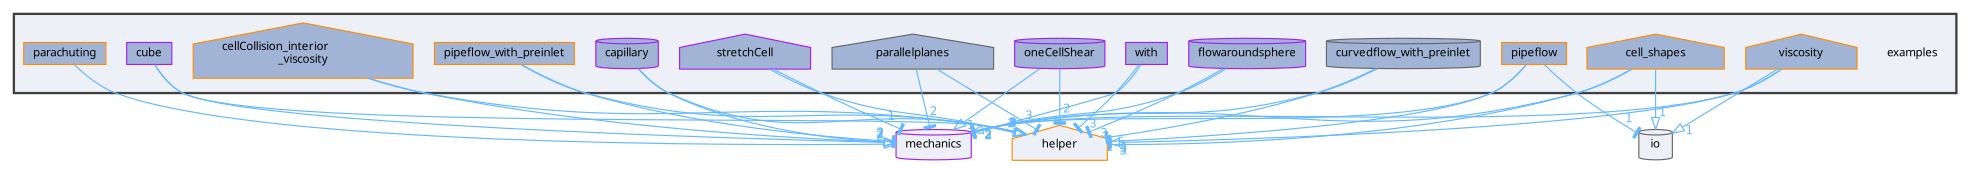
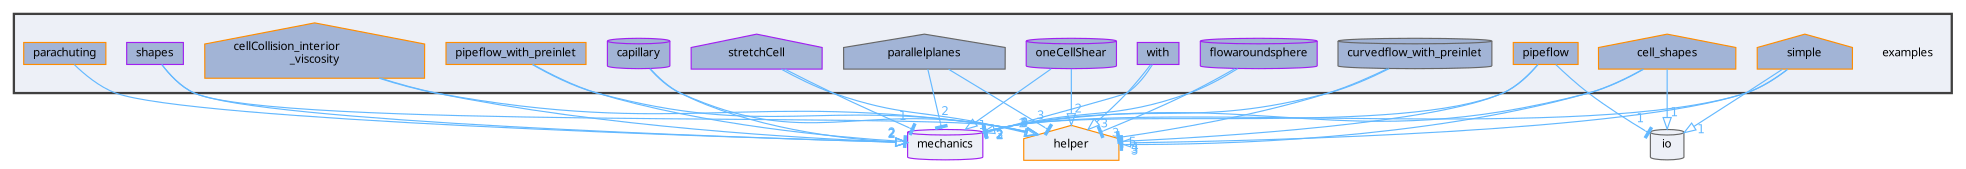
node "cube": label "cube" -> "shapes"
node "viscosity": label "viscosity" -> "simple"
edge "with" -> "helper": arrowhead tee -> onormal
edge "oneCellShear" -> "helper": arrowhead tee -> onormal
